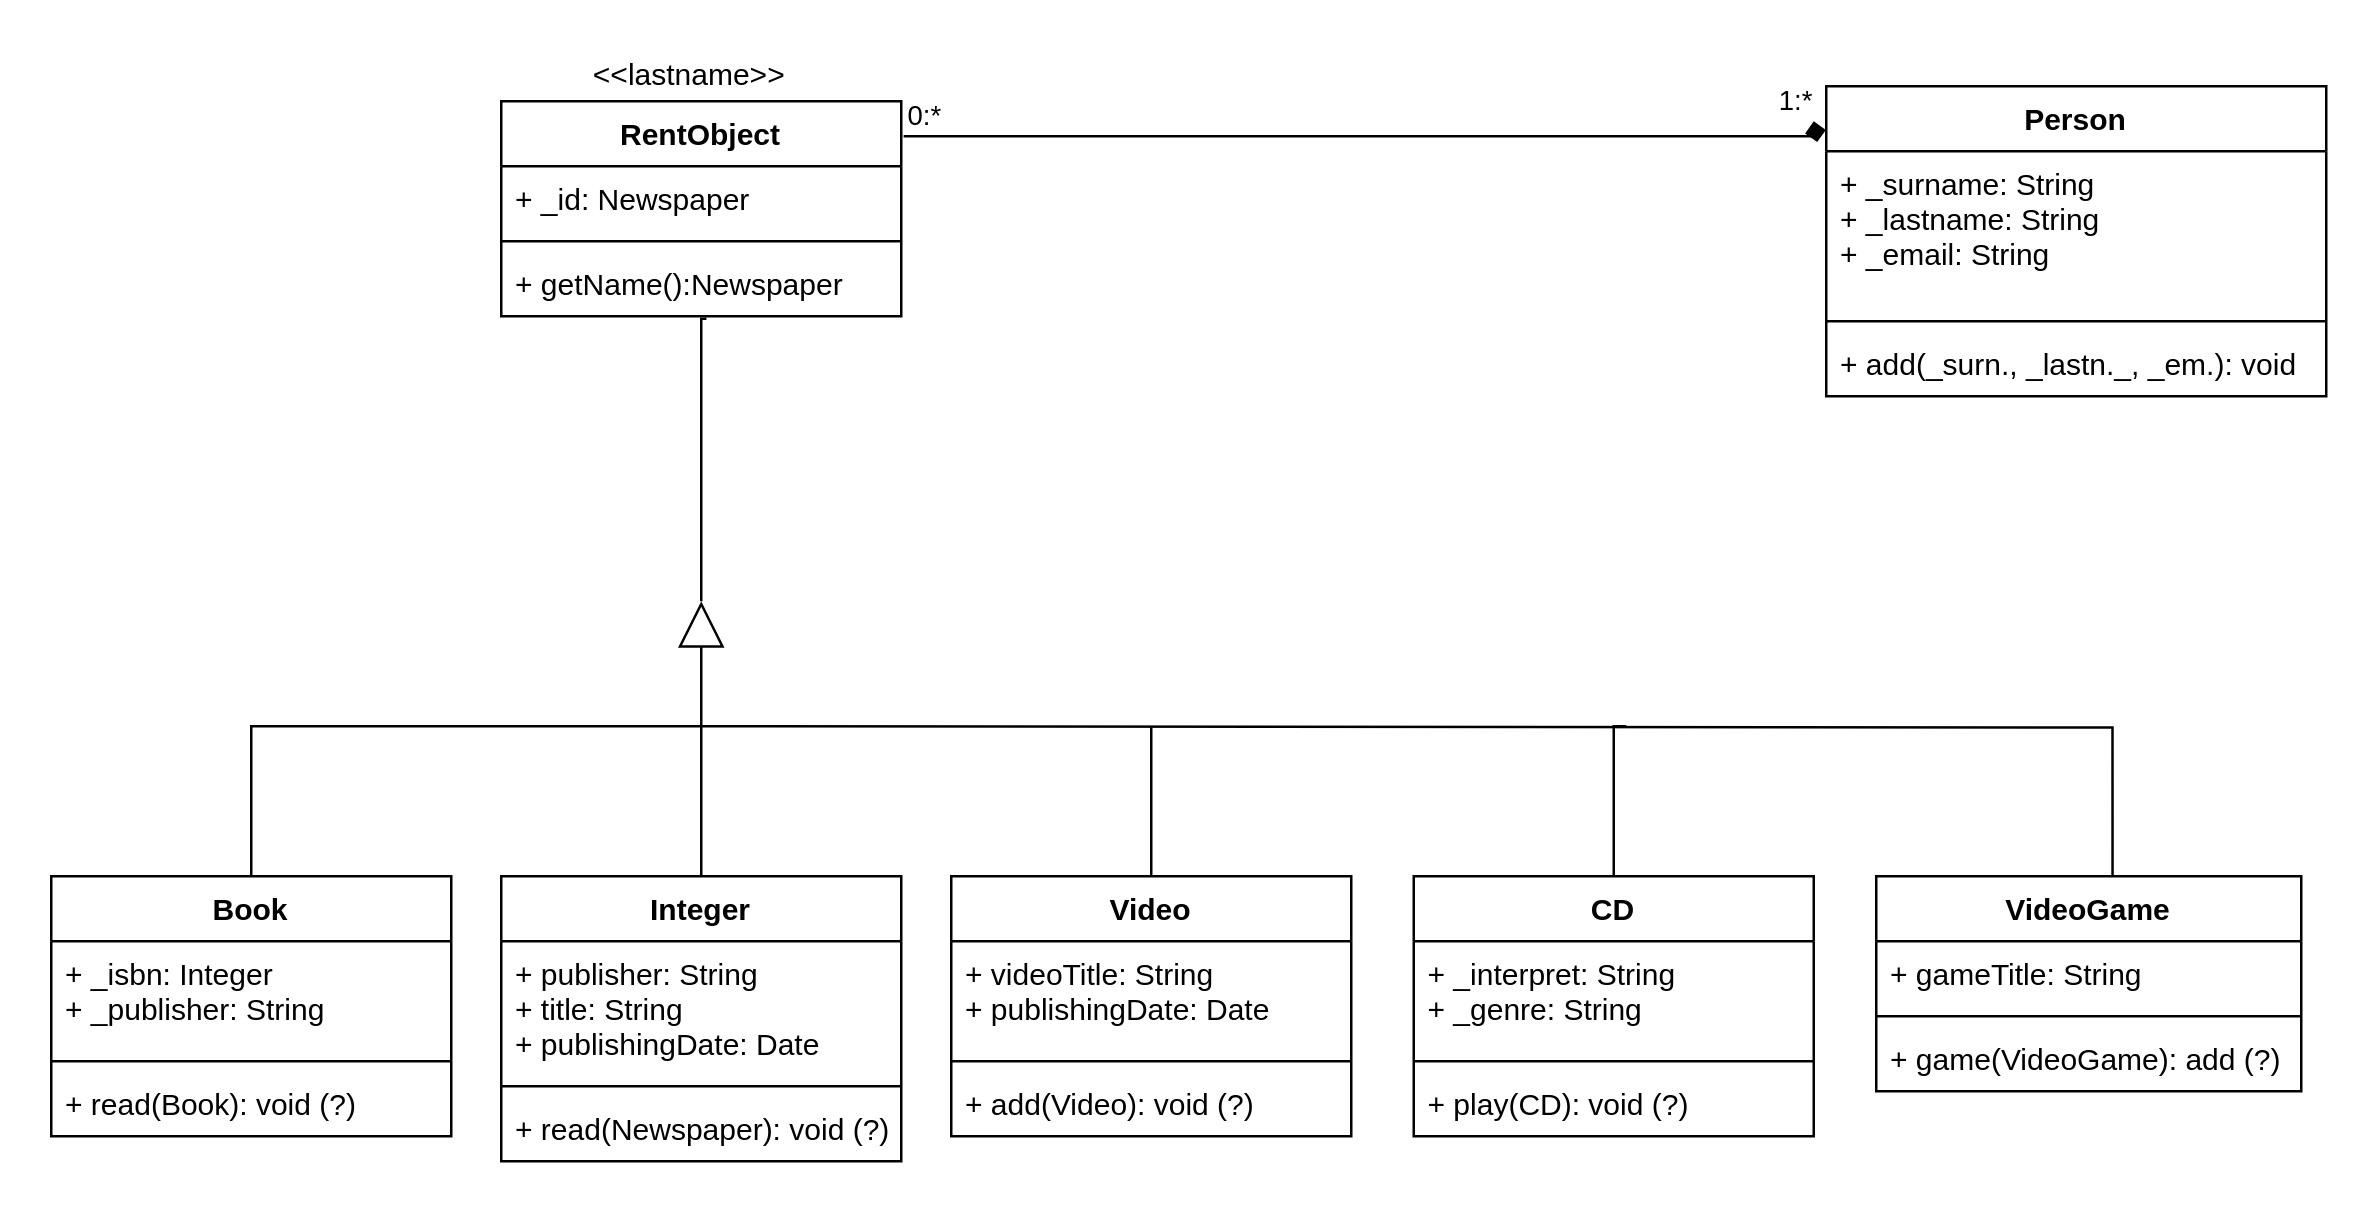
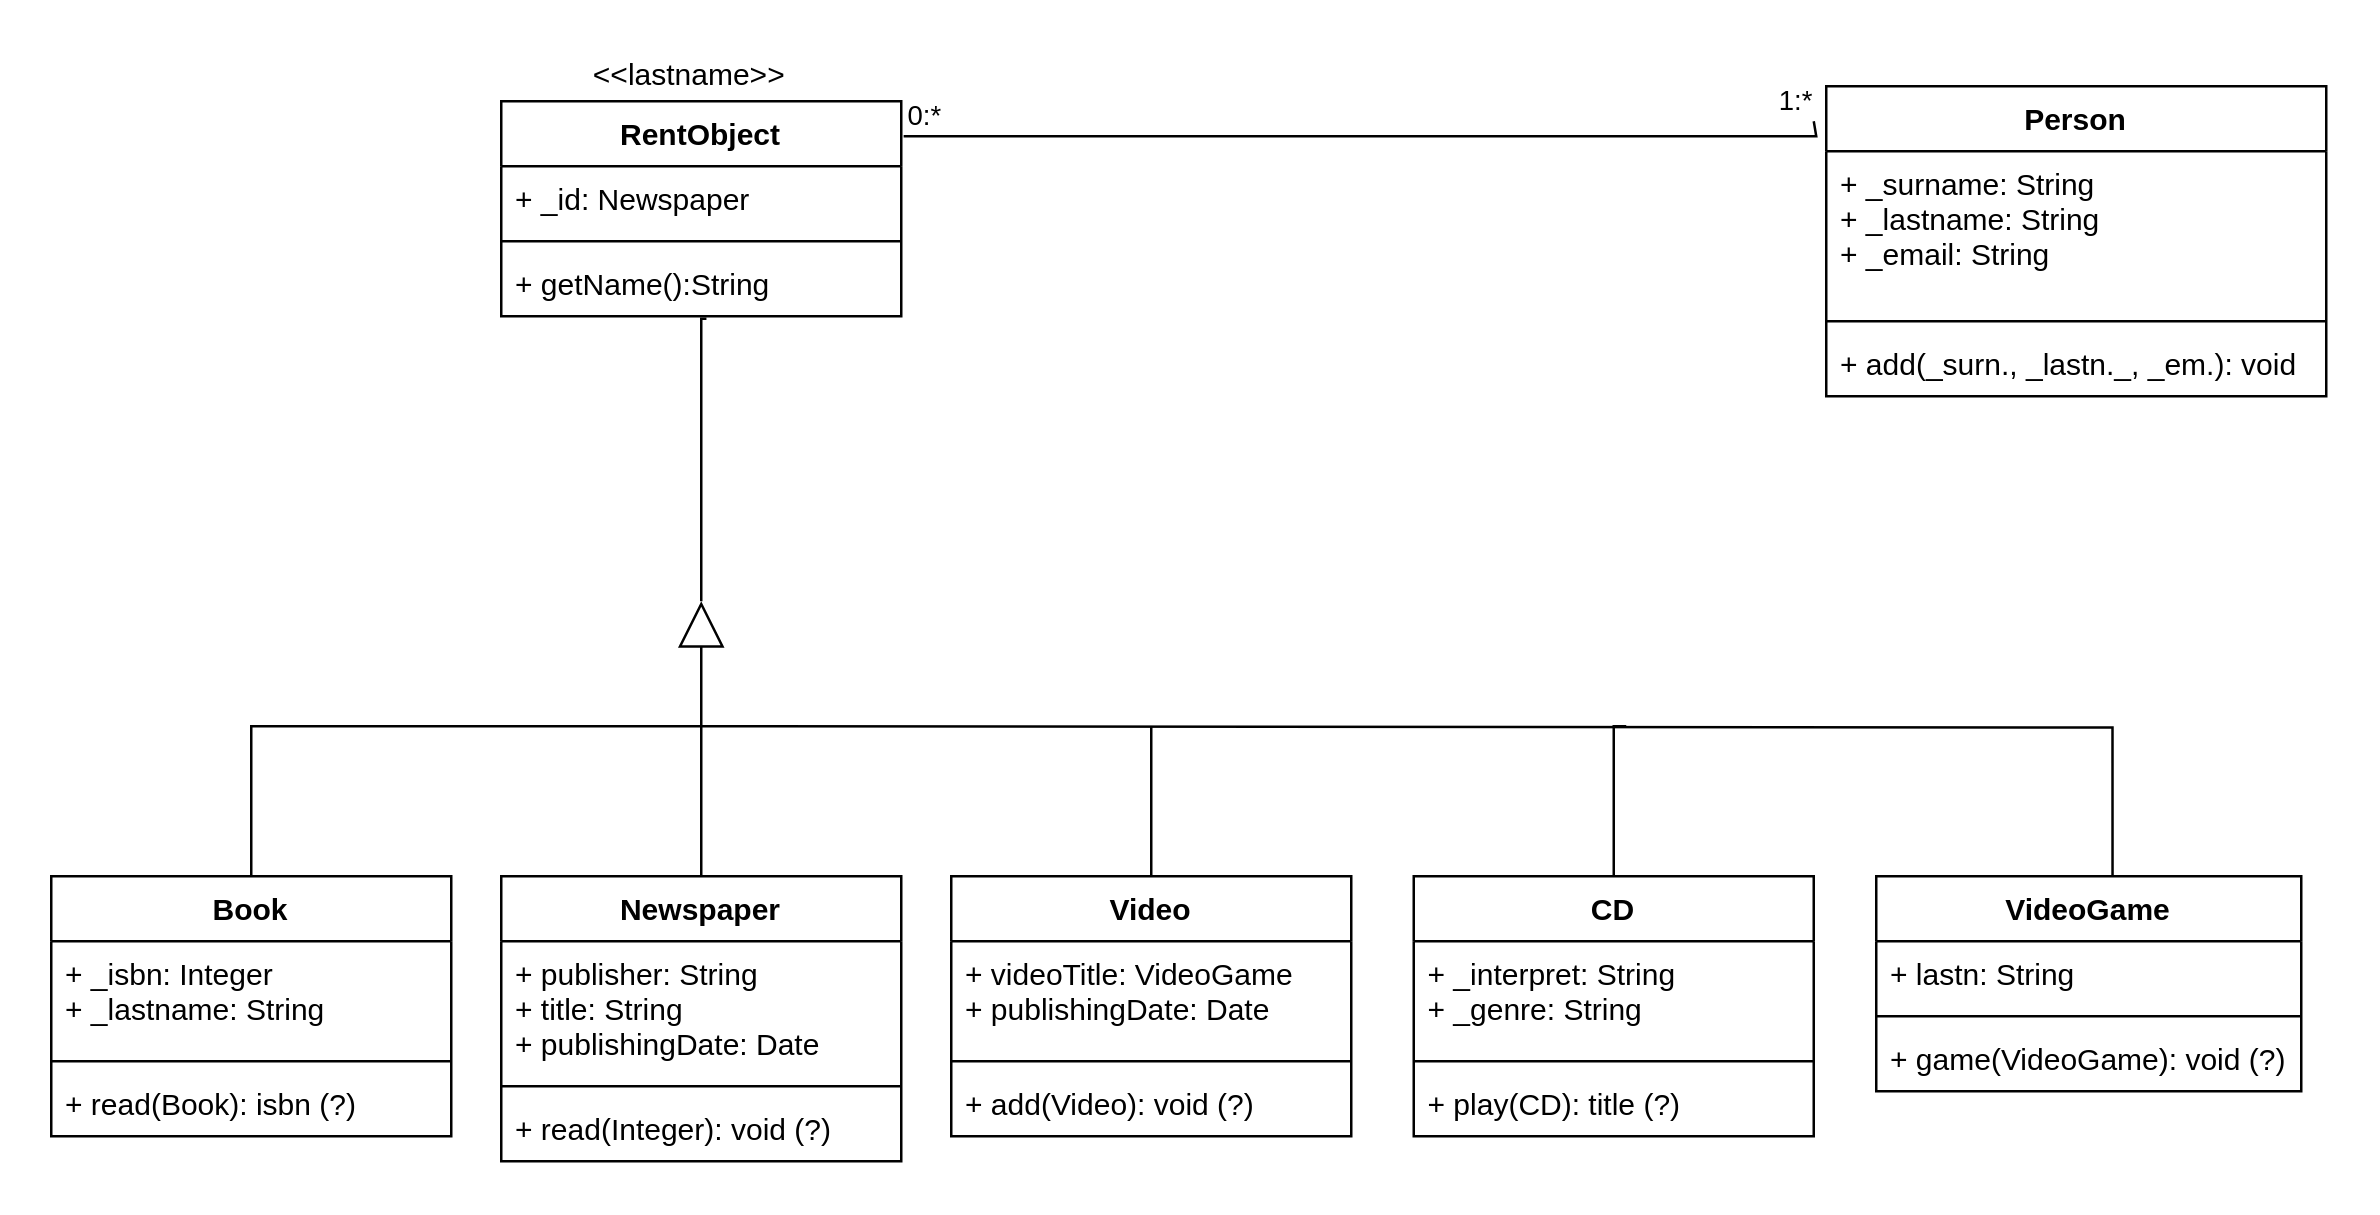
edge "RentObject" -> "Person": arrowhead diamond -> none
node "+ getName():Newspaper": label "+ getName():Newspaper" -> "+ getName():String"
node "Integer": label "Integer" -> "Newspaper"
node "+ _isbn: Integer + _publisher: String": label "+ _isbn: Integer + _publisher: String" -> "+ _isbn: Integer + _lastname: String"
node "+ videoTitle: String + publishingDate: Date": label "+ videoTitle: String + publishingDate: Date" -> "+ videoTitle: VideoGame + publishingDate: Date"
node "+ gameTitle: String": label "+ gameTitle: String" -> "+ lastn: String"
node "+ game(VideoGame): add (?)": label "+ game(VideoGame): add (?)" -> "+ game(VideoGame): void (?)"
node "+ read(Book): void (?)": label "+ read(Book): void (?)" -> "+ read(Book): isbn (?)"
node "+ play(CD): void (?)": label "+ play(CD): void (?)" -> "+ play(CD): title (?)"
node "+ read(Newspaper): void (?)": label "+ read(Newspaper): void (?)" -> "+ read(Integer): void (?)"
